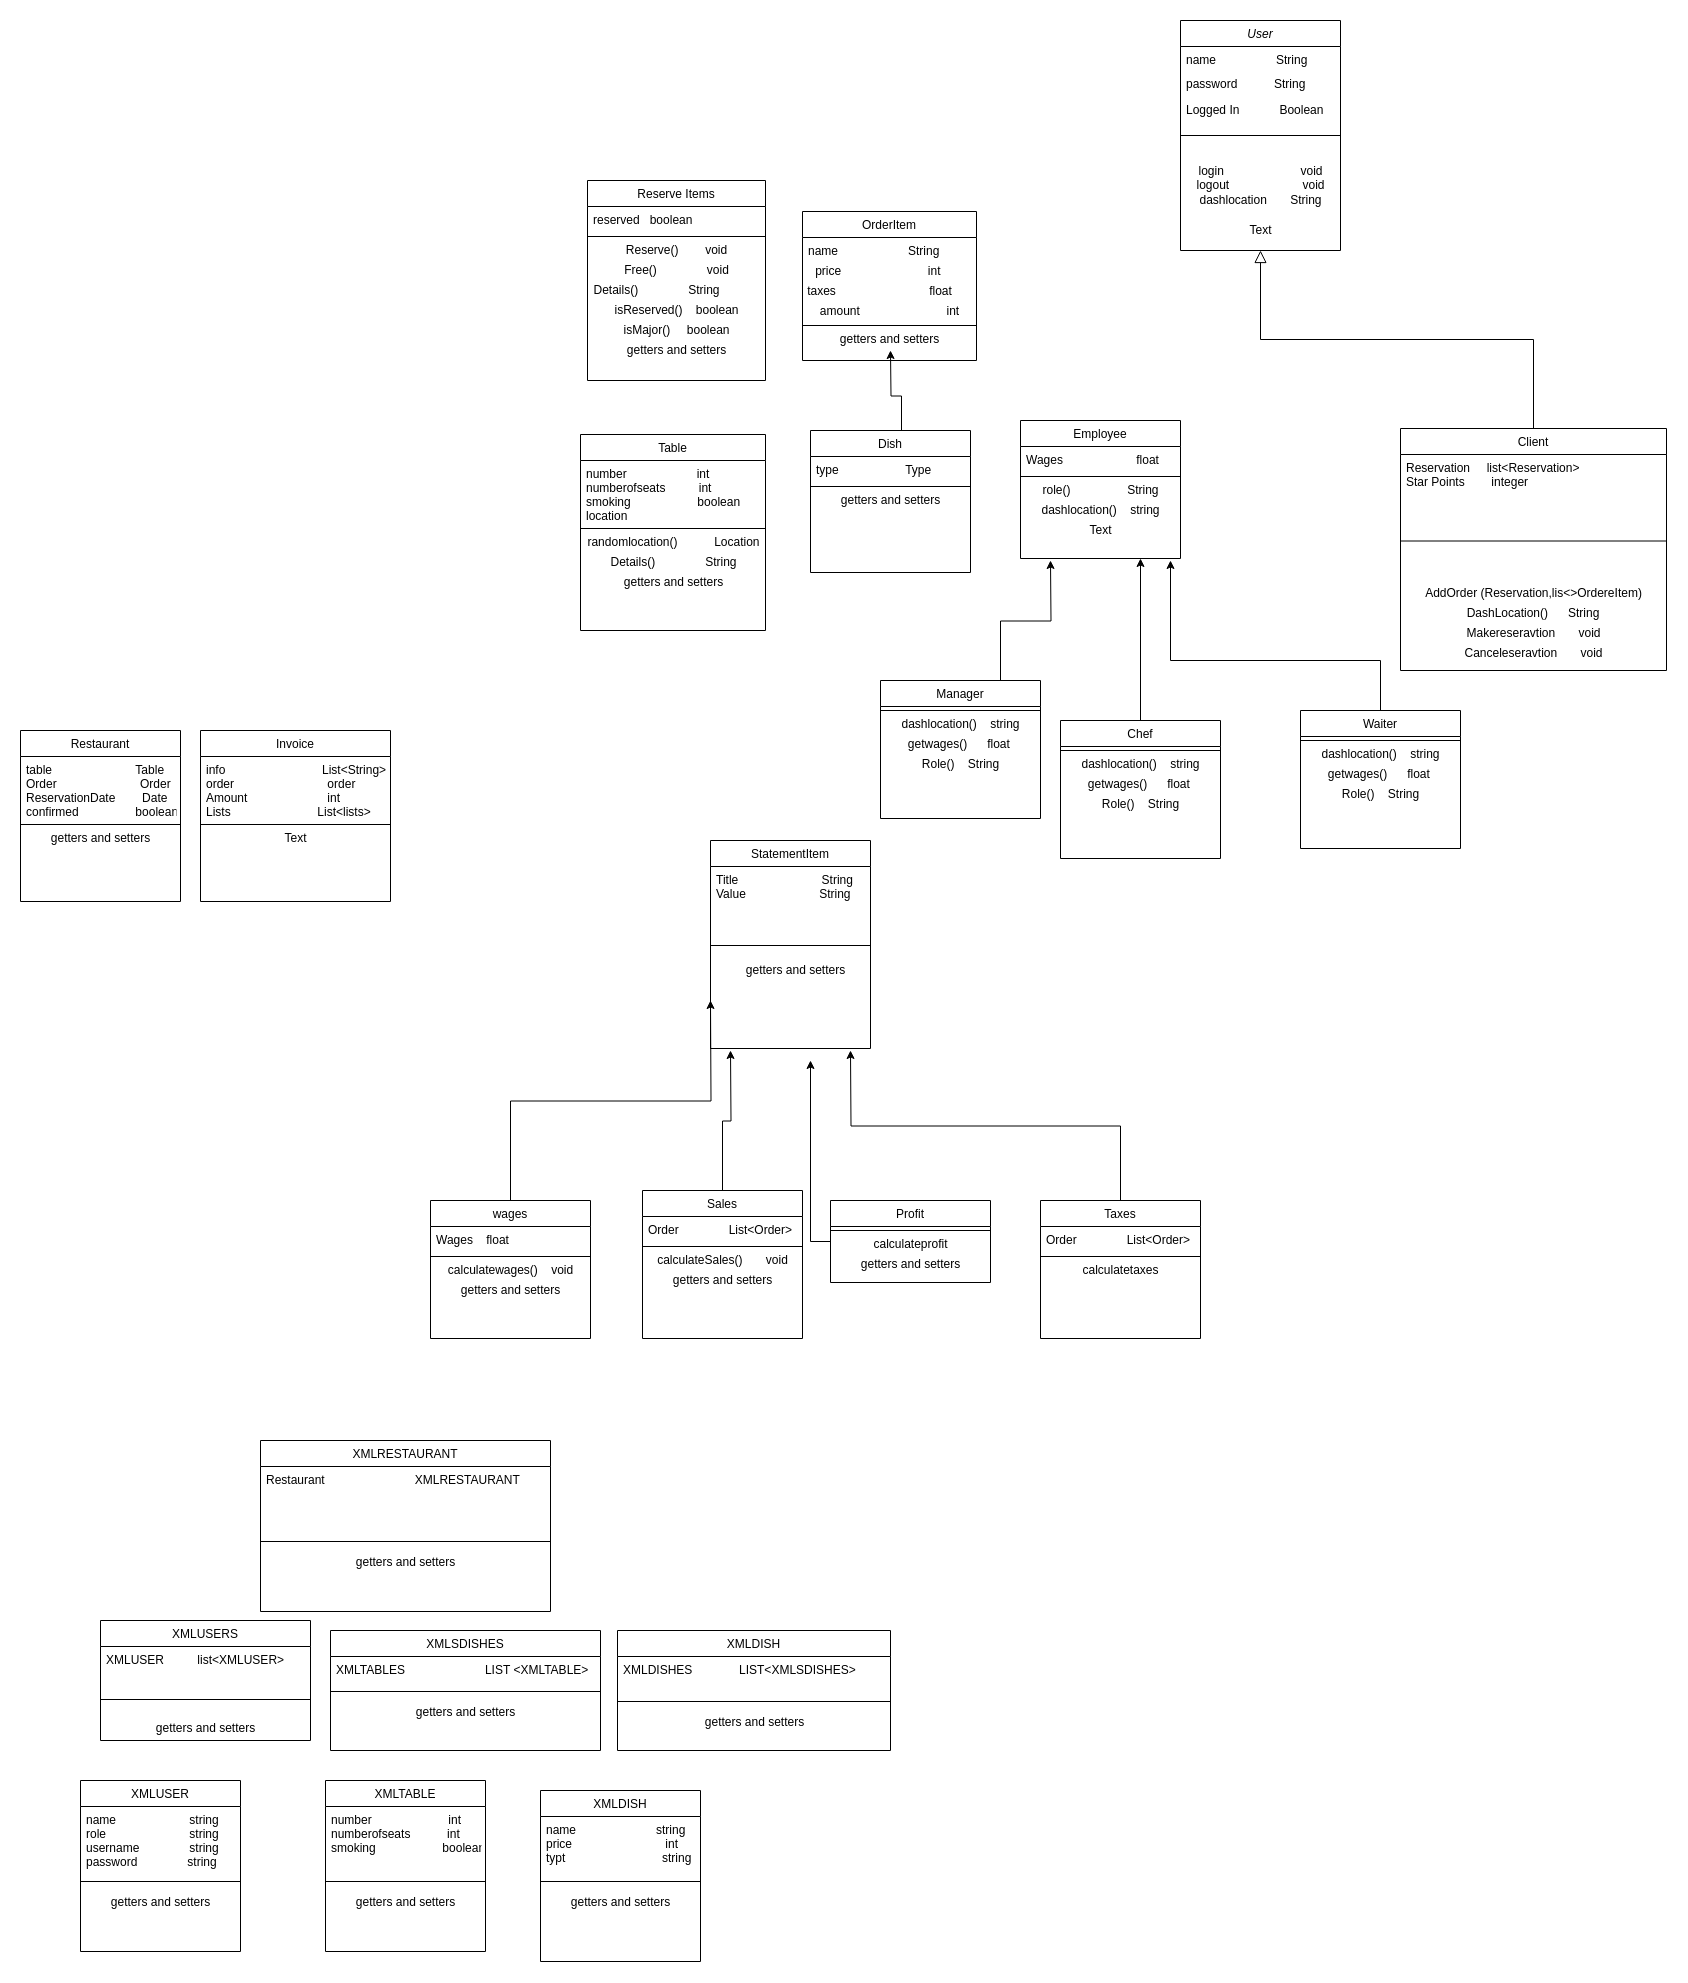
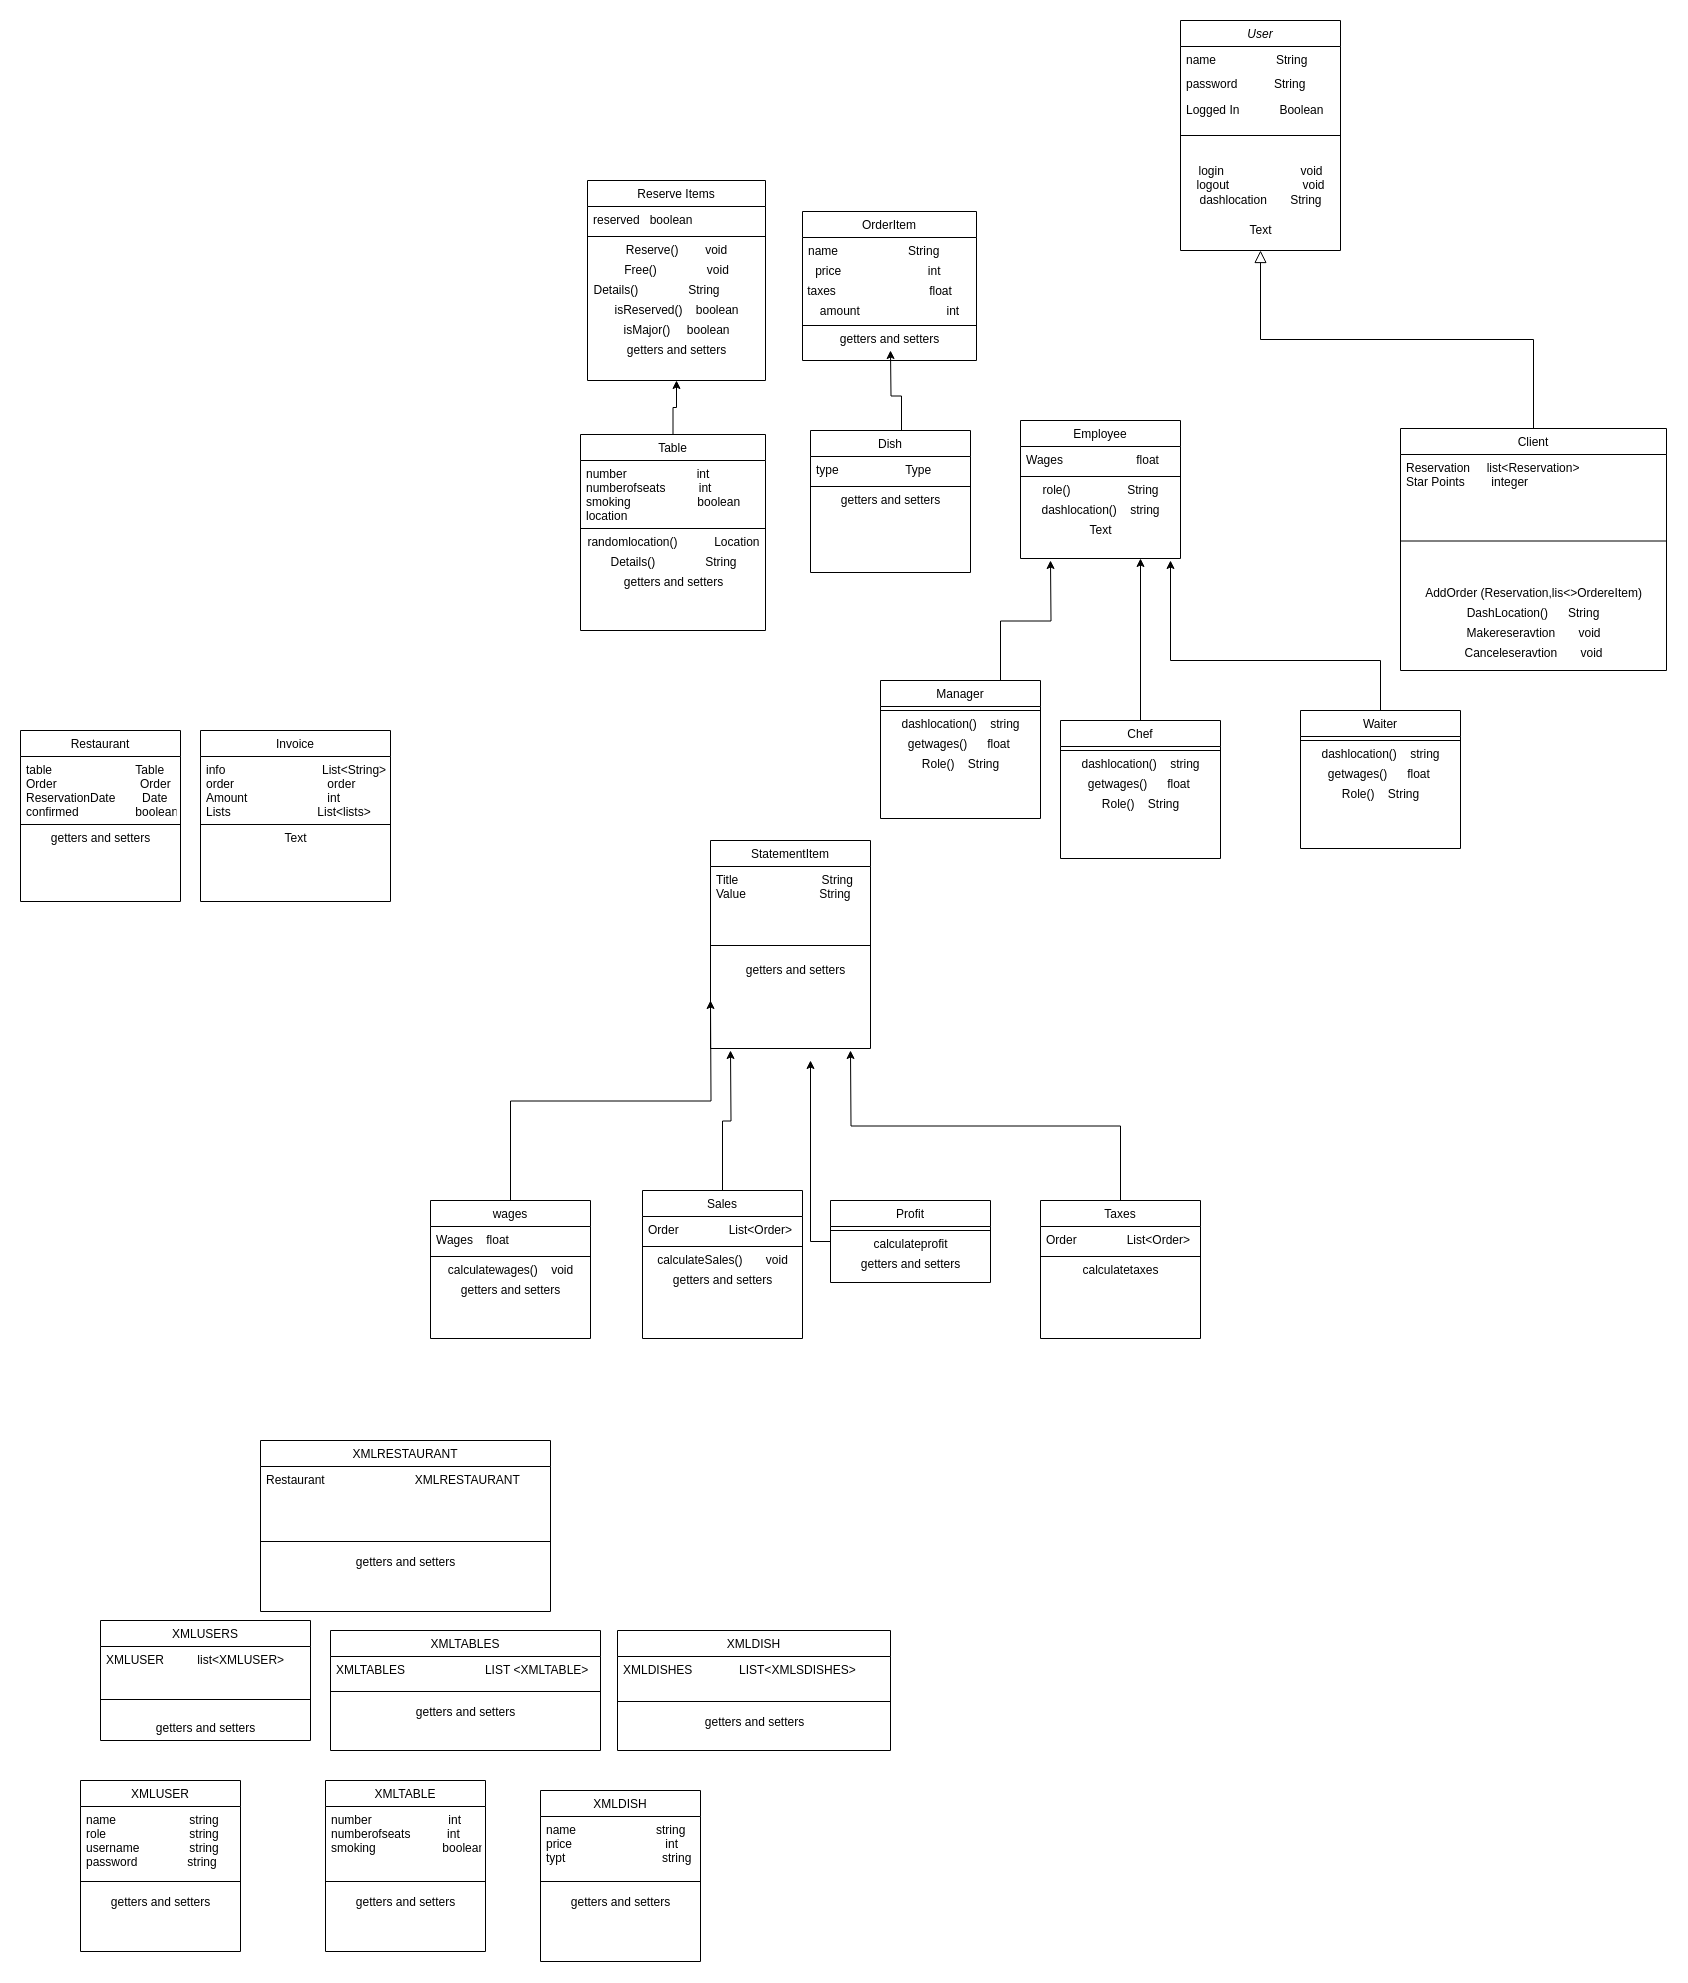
edge "Table" -> "Reserve Items": added
node "XMLSDISHES": label "XMLSDISHES" -> "XMLTABLES"
